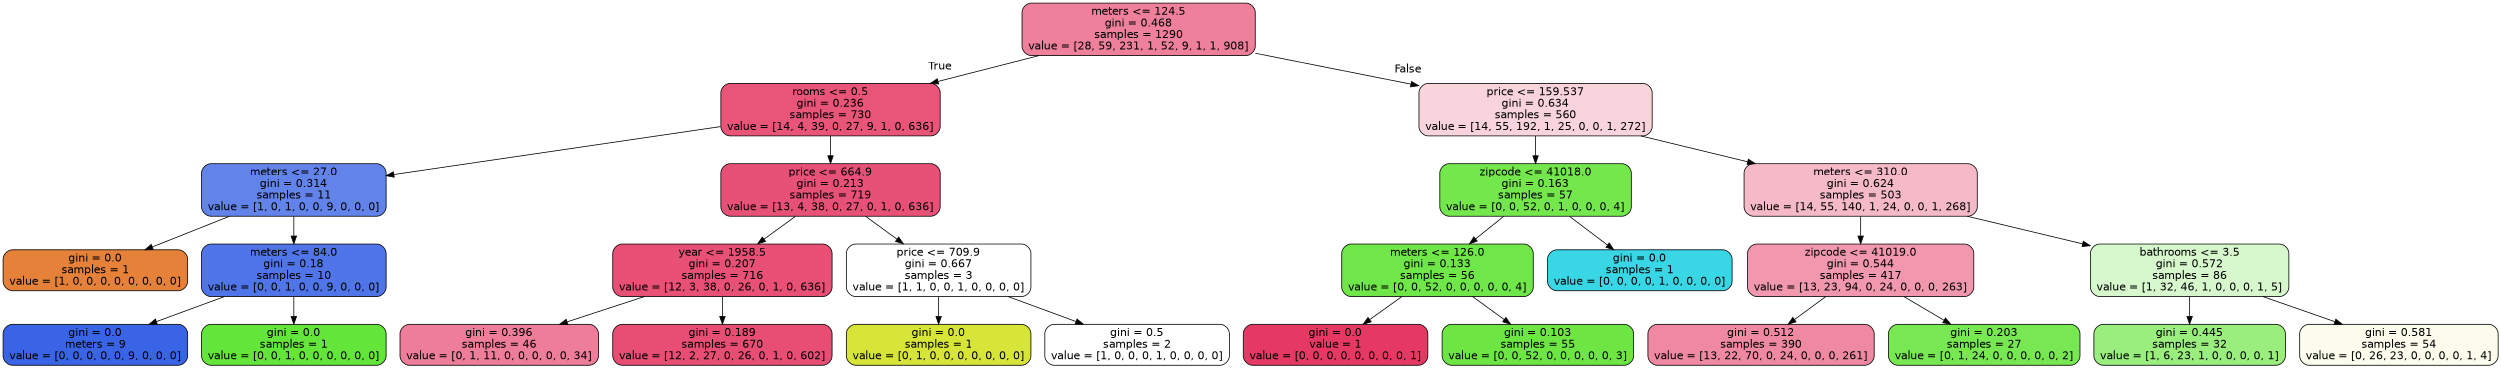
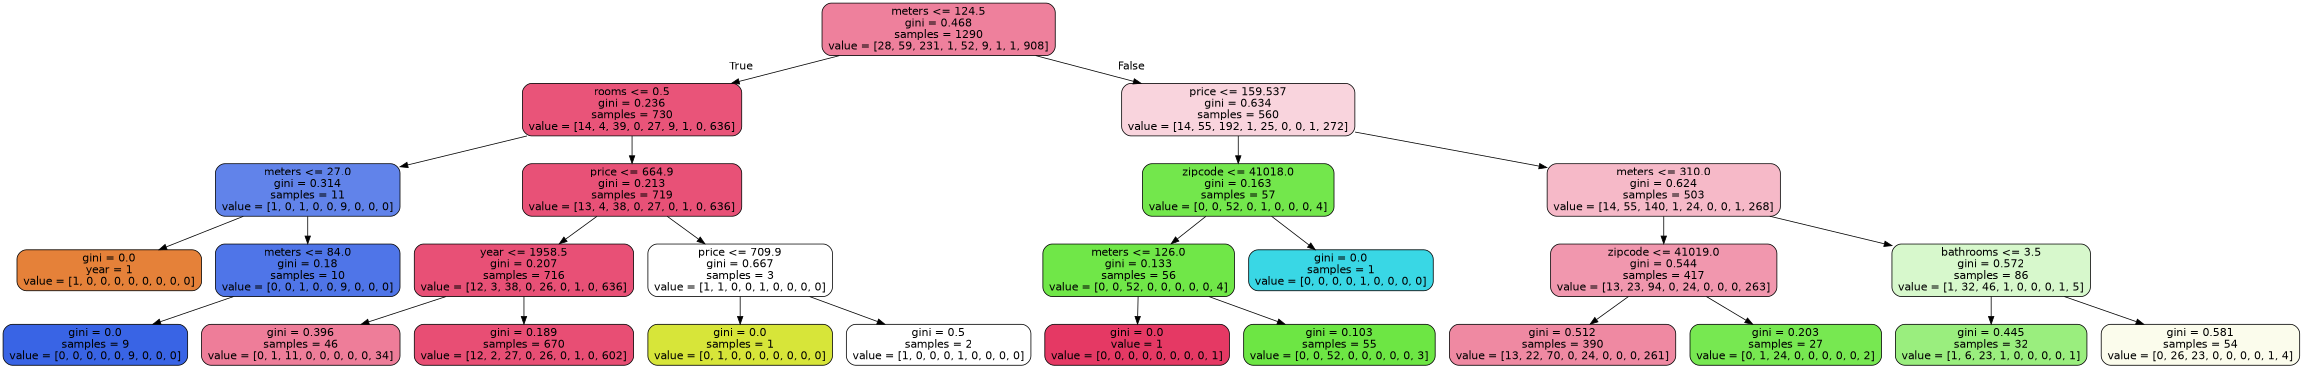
node "gini = 0.0 samples = 1 value = [1, 0, 0, 0, 0, 0, 0, 0, 0]": label "gini = 0.0 samples = 1 value = [1, 0, 0, 0, 0, 0, 0, 0, 0]" -> "gini = 0.0 year = 1 value = [1, 0, 0, 0, 0, 0, 0, 0, 0]"
node "gini = 0.0 meters = 9 value = [0, 0, 0, 0, 0, 9, 0, 0, 0]": label "gini = 0.0 meters = 9 value = [0, 0, 0, 0, 0, 9, 0, 0, 0]" -> "gini = 0.0 samples = 9 value = [0, 0, 0, 0, 0, 9, 0, 0, 0]"
node "gini = 0.0 samples = 1 value = [0, 0, 1, 0, 0, 0, 0, 0, 0]": removed
